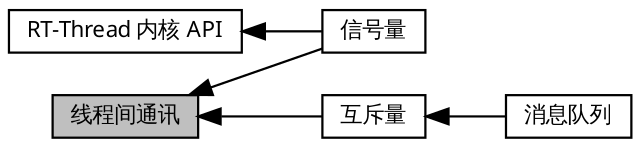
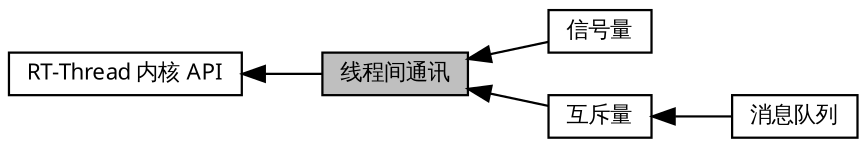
edge "信号量" -> "RT-Thread 内核 API": now "线程间通讯" -> "RT-Thread 内核 API"
